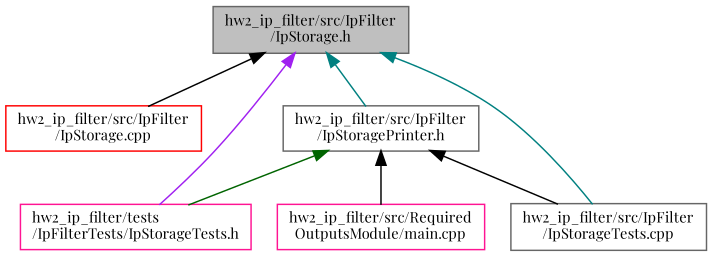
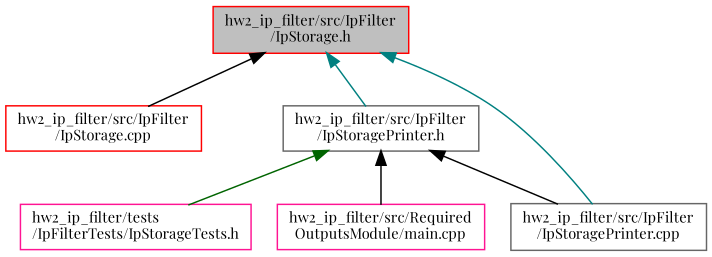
node "hw2_ip_filter/src/IpFilter /IpStorage.h": color gray40 -> red
edge "hw2_ip_filter/tests /IpFilterTests/IpStorageTests.h" -> "hw2_ip_filter/src/IpFilter /IpStorage.h": removed
node "hw2_ip_filter/src/IpFilter /IpStorageTests.cpp": label "hw2_ip_filter/src/IpFilter /IpStorageTests.cpp" -> "hw2_ip_filter/src/IpFilter /IpStoragePrinter.cpp"
